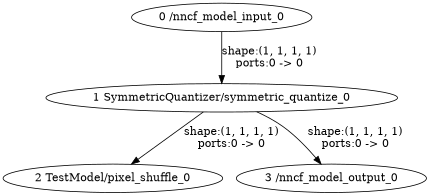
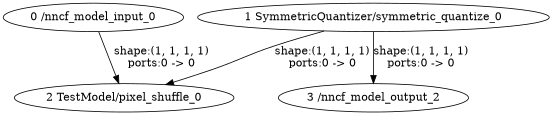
edge "0 /nncf_model_input_0" -> "1 SymmetricQuantizer/symmetric_quantize_0": now "0 /nncf_model_input_0" -> "2 TestModel/pixel_shuffle_0"
node "3 /nncf_model_output_0": label "3 /nncf_model_output_0" -> "3 /nncf_model_output_2"
